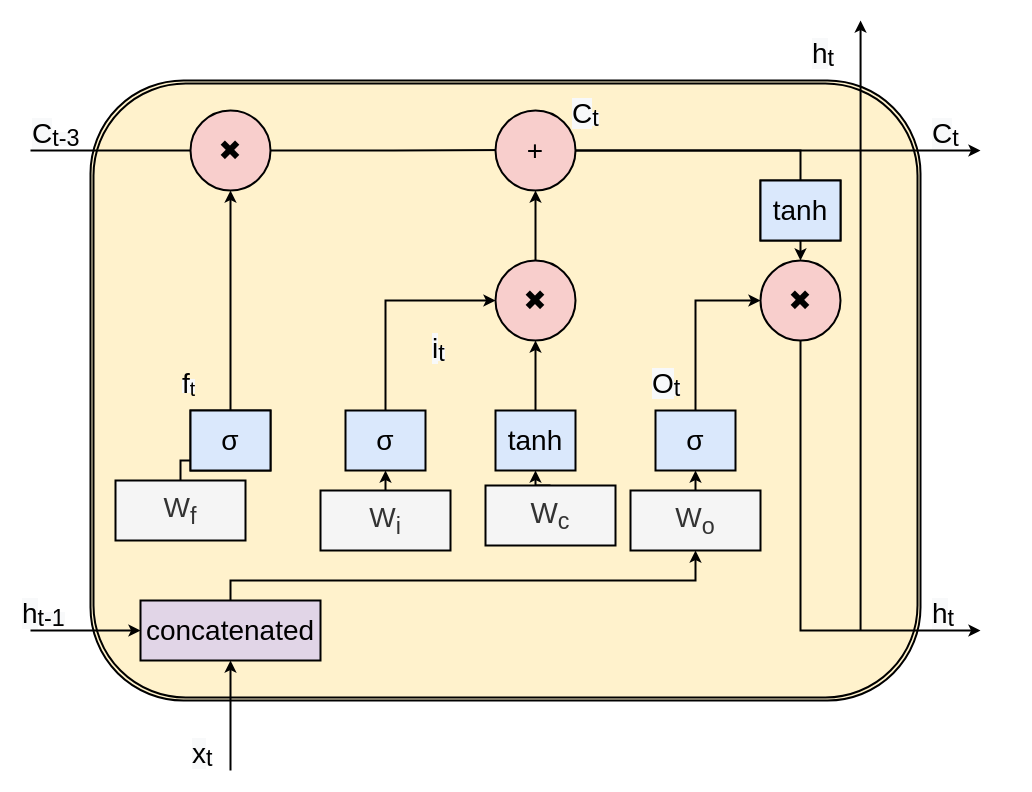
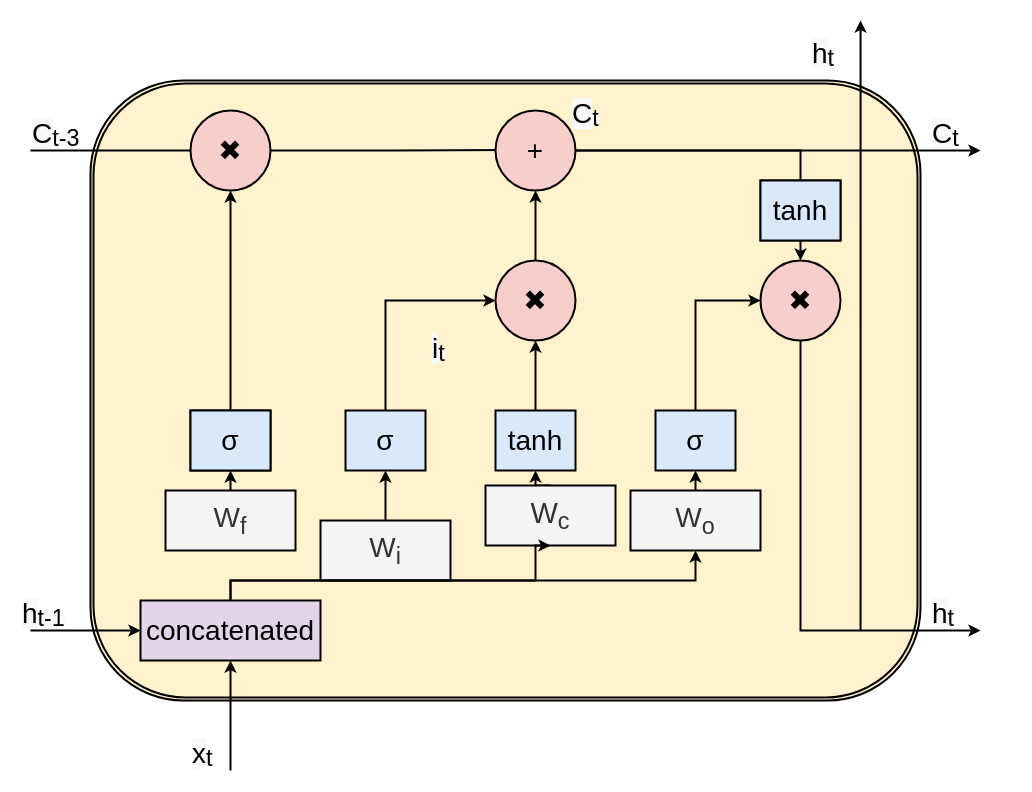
node "ft": removed
node "Ot": removed
node "Wf": moved (181, 511) -> (231, 521)
node "Wi": moved (386, 521) -> (386, 551)
edge "concatenated" -> "Wc": added
